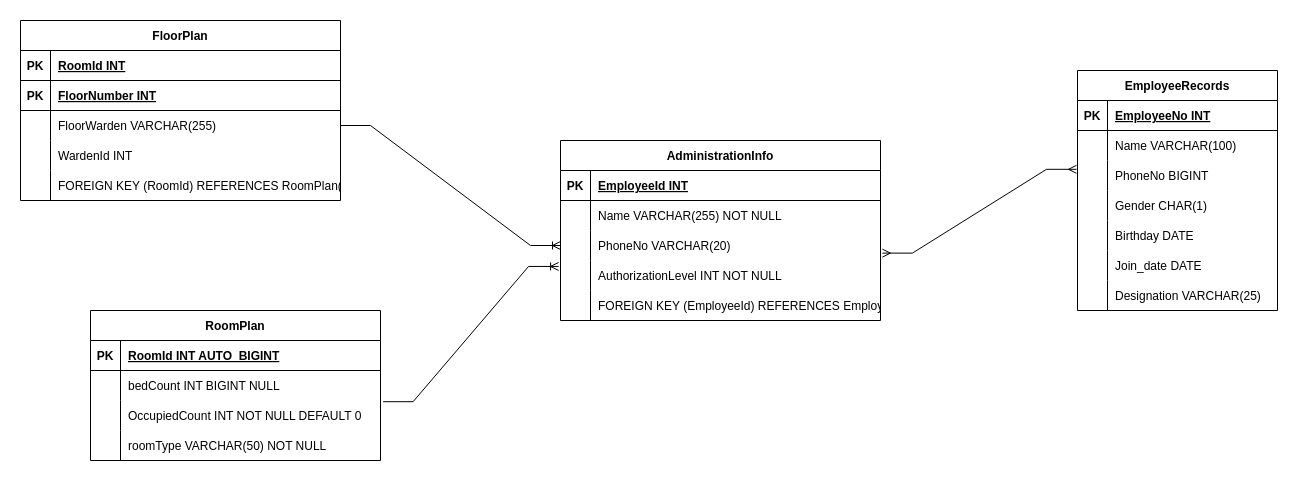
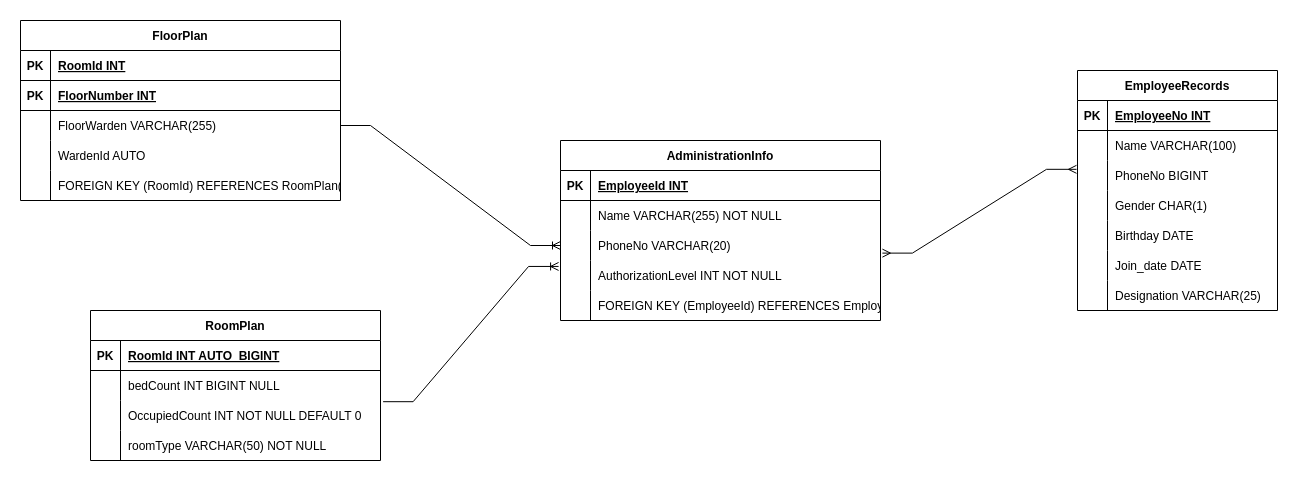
node "WardenId INT": label "WardenId INT" -> "WardenId AUTO"
